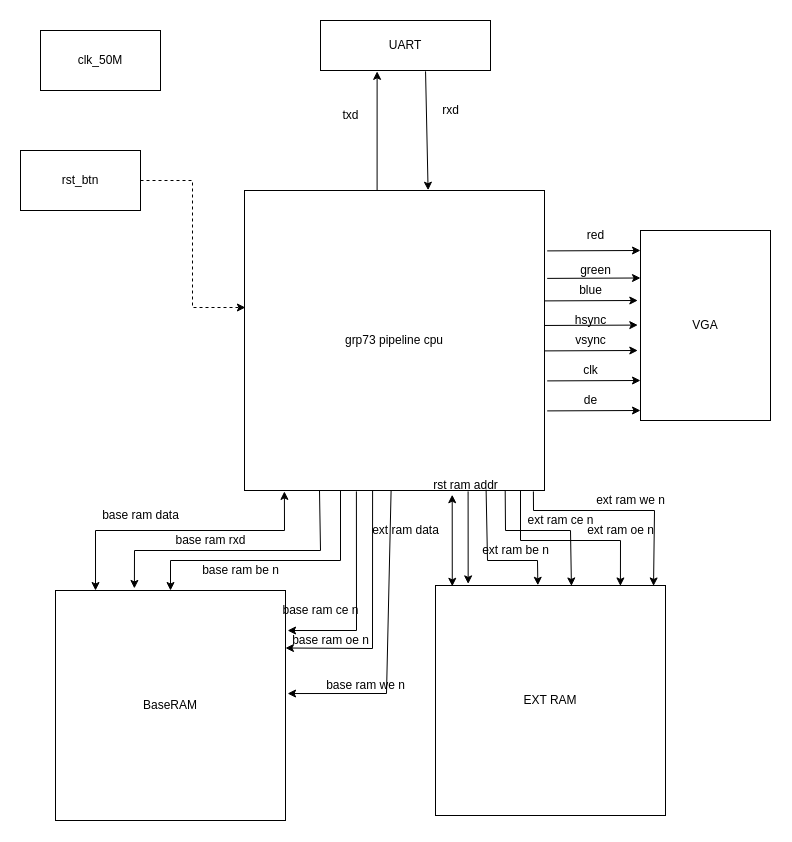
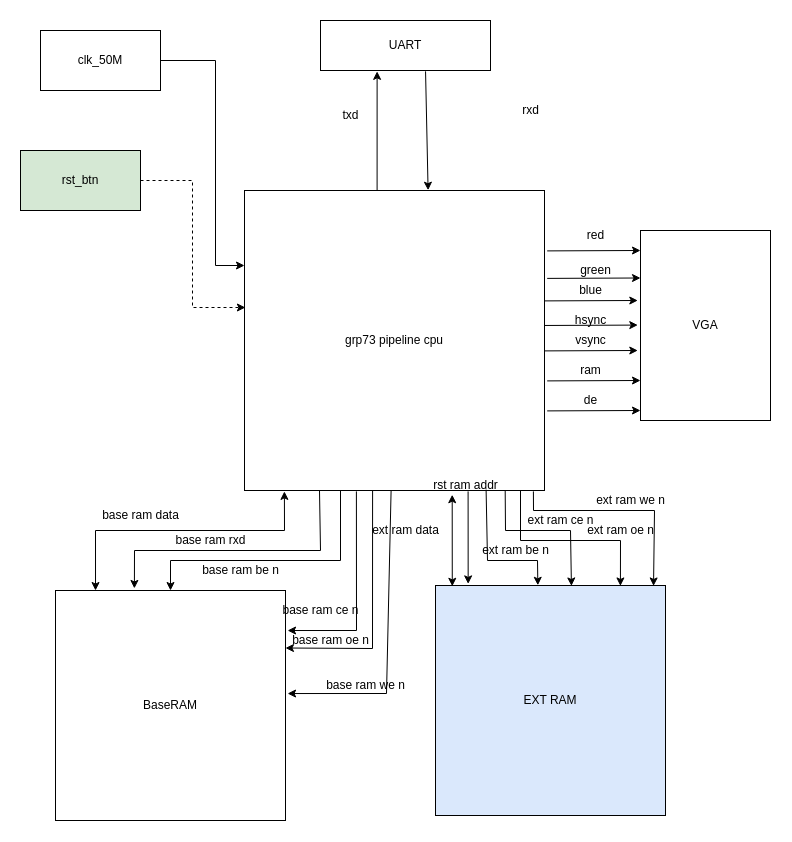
node "rxd": moved (451, 111) -> (531, 111)
edge "clk_50M" -> "grp73 pipeline cpu": added
node "rst_btn": fillcolor #ffffff -> #d5e8d4
node "clk": label "clk" -> "ram"
node "EXT RAM": fillcolor #ffffff -> #dae8fc
